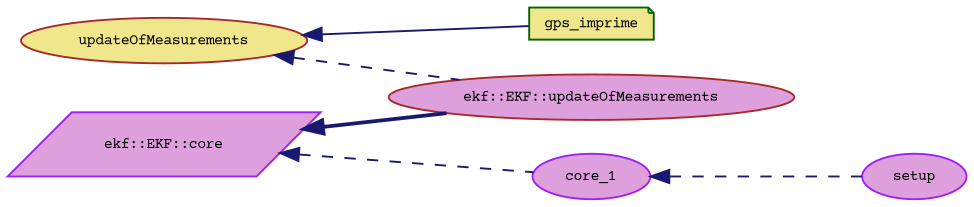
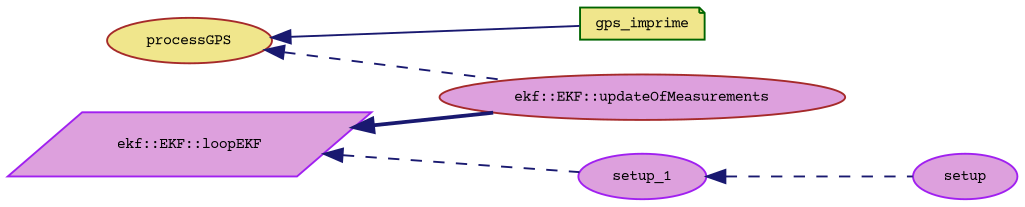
node "updateOfMeasurements": label "updateOfMeasurements" -> "processGPS"
node "ekf::EKF::core": label "ekf::EKF::core" -> "ekf::EKF::loopEKF"
node "core_1": label "core_1" -> "setup_1"
